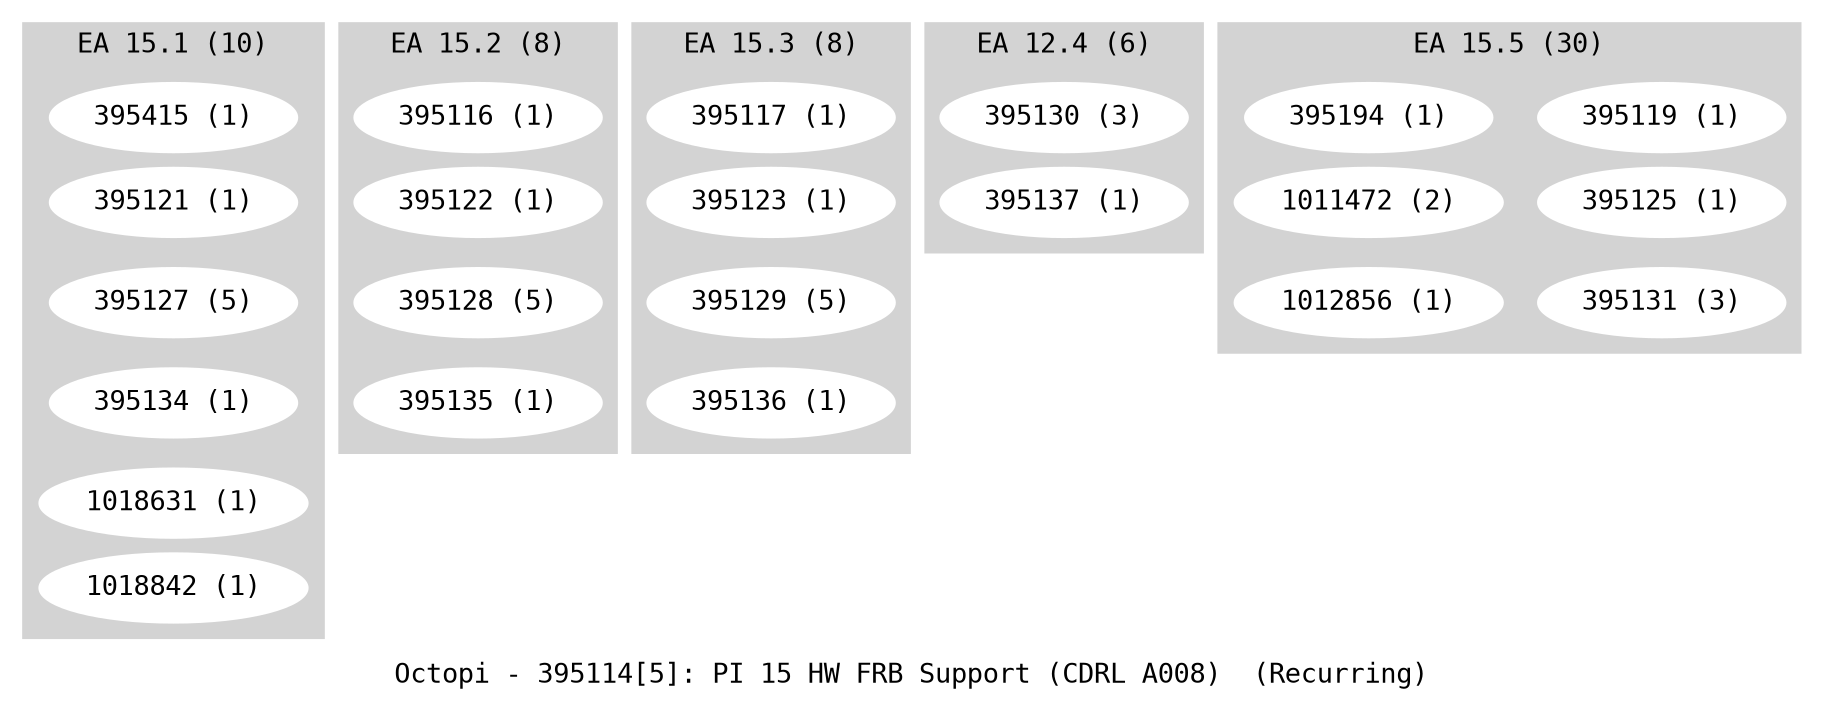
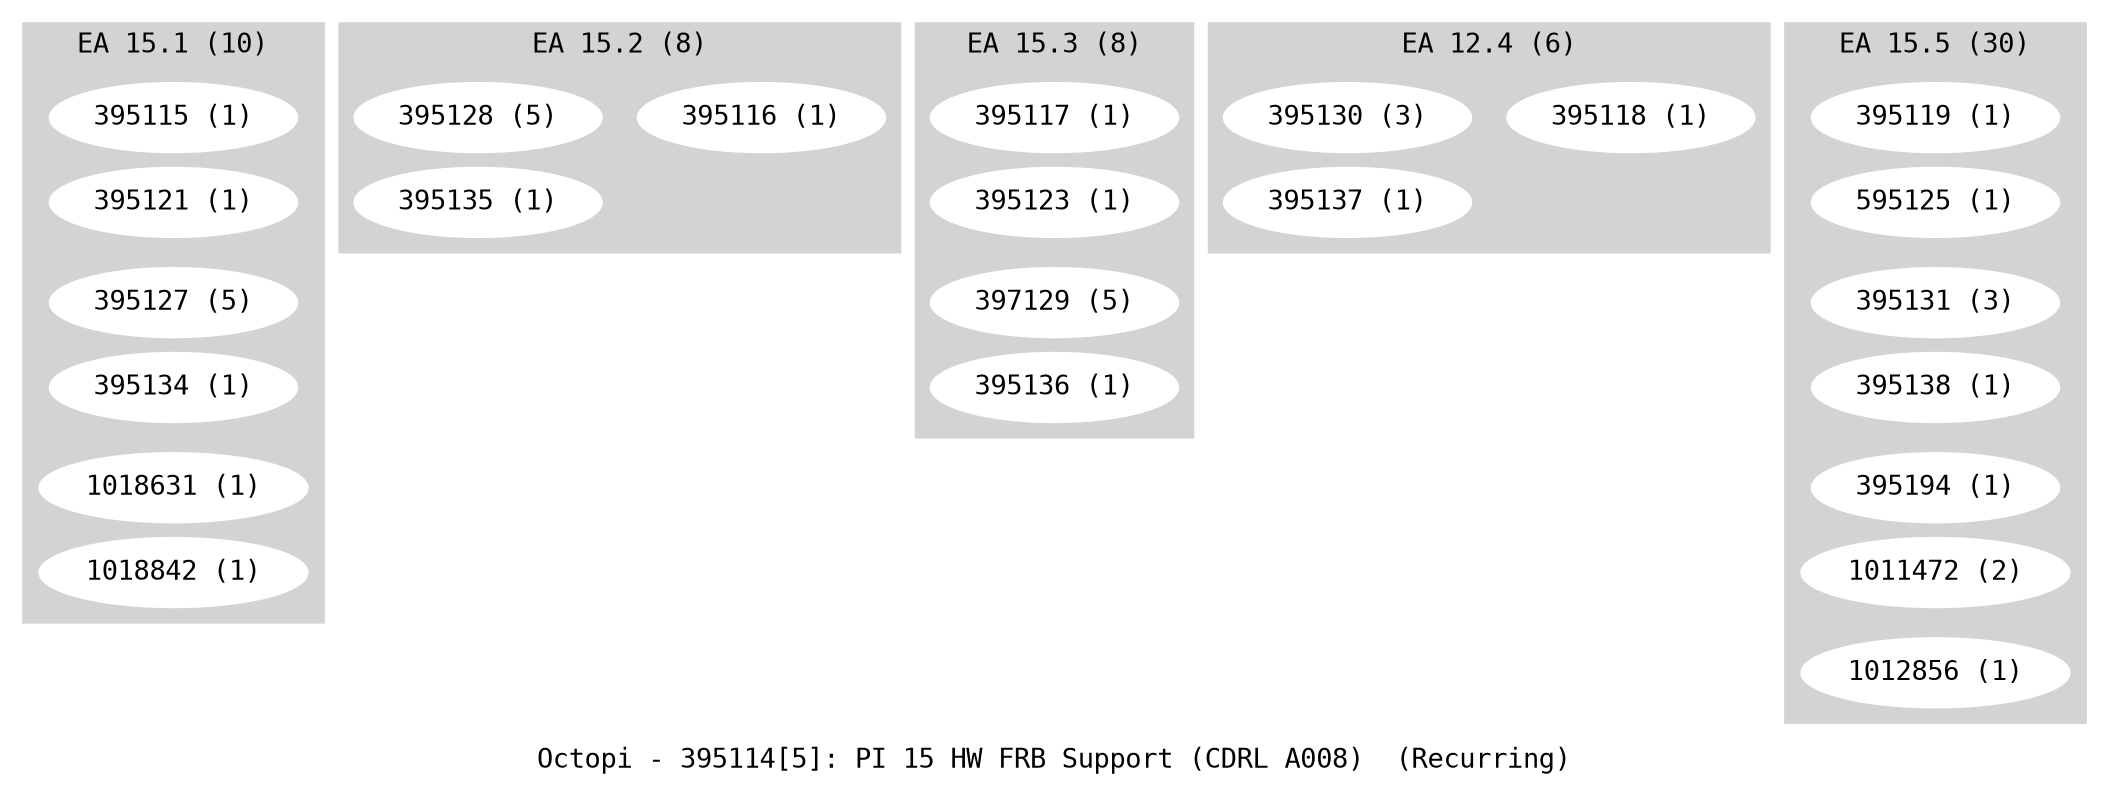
node "395415 (1)": label "395415 (1)" -> "395115 (1)"
node "395118 (1)": added
node "395122 (1)": removed
node "395125 (1)": label "395125 (1)" -> "595125 (1)"
node "395129 (5)": label "395129 (5)" -> "397129 (5)"
node "395138 (1)": added
